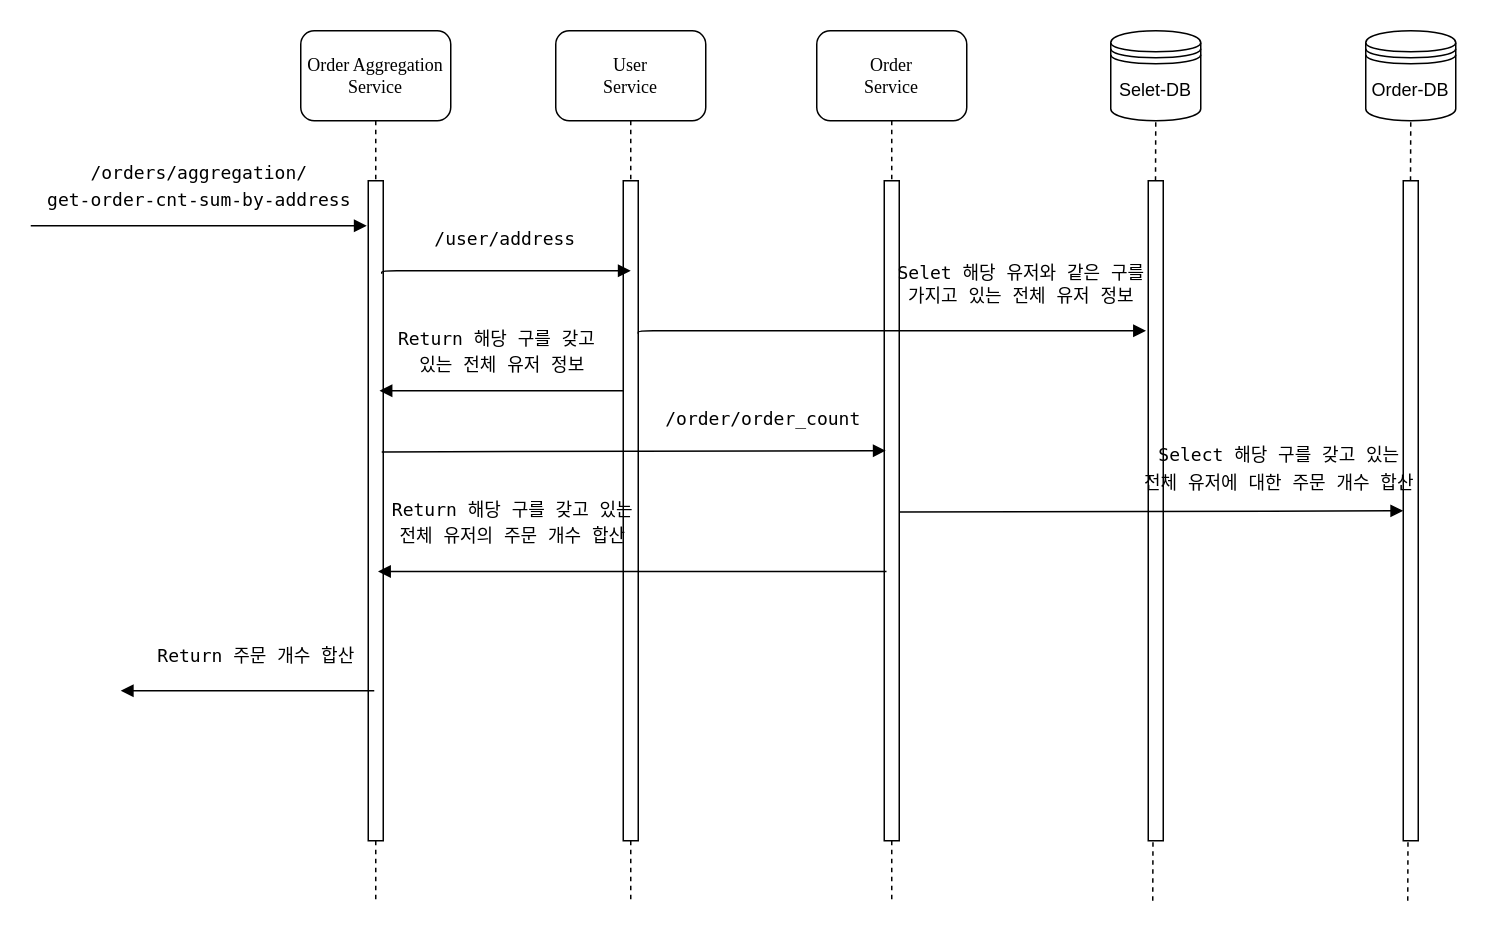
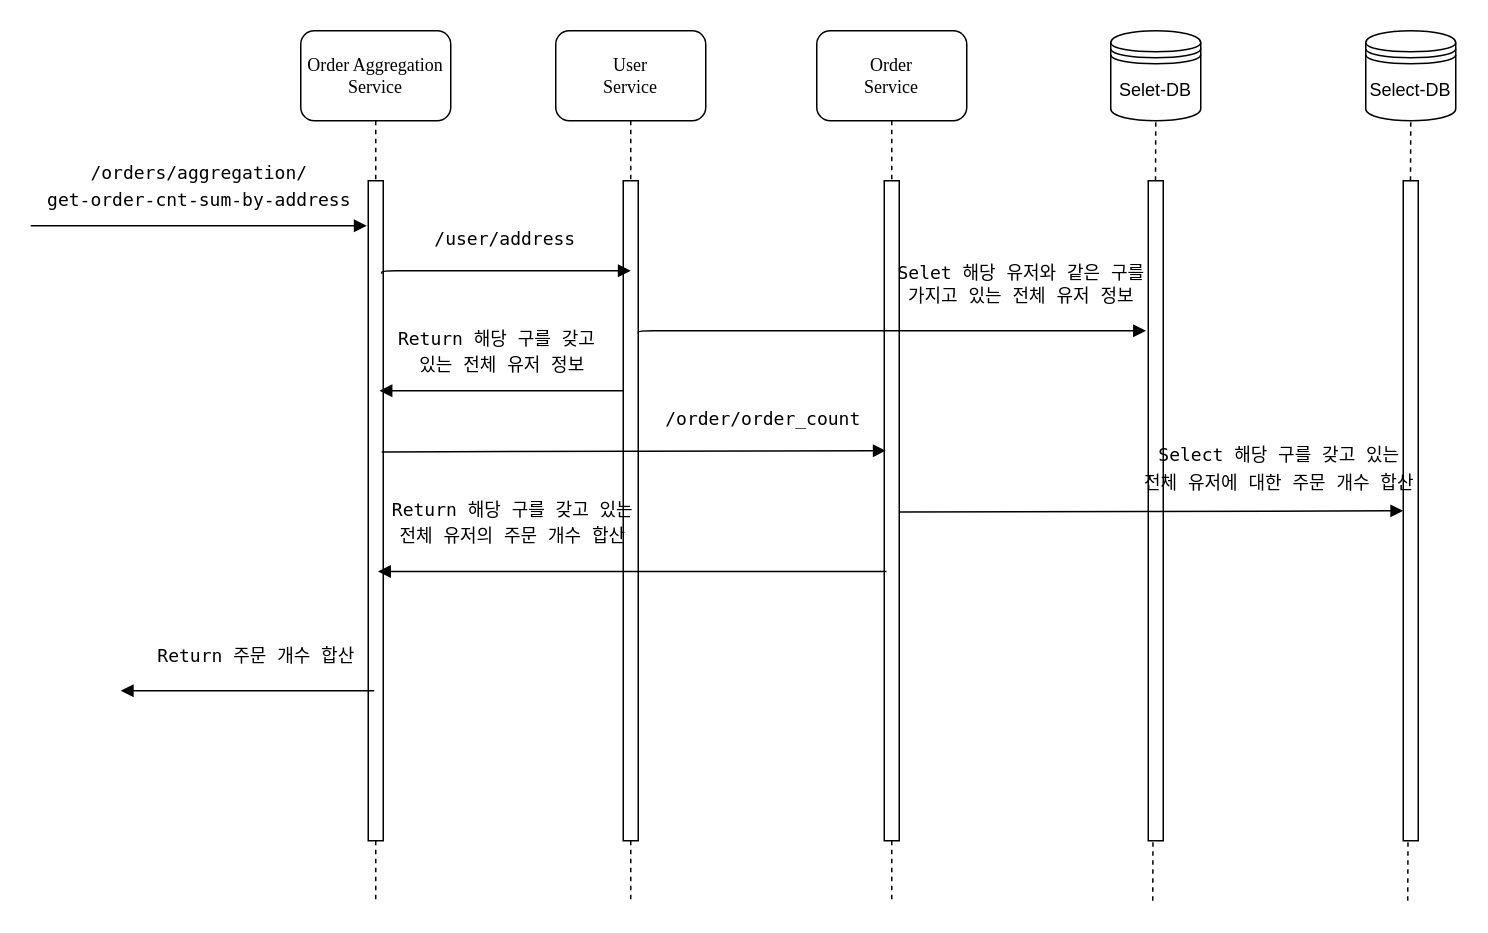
node "Order-DB": label "Order-DB" -> "Select-DB"
